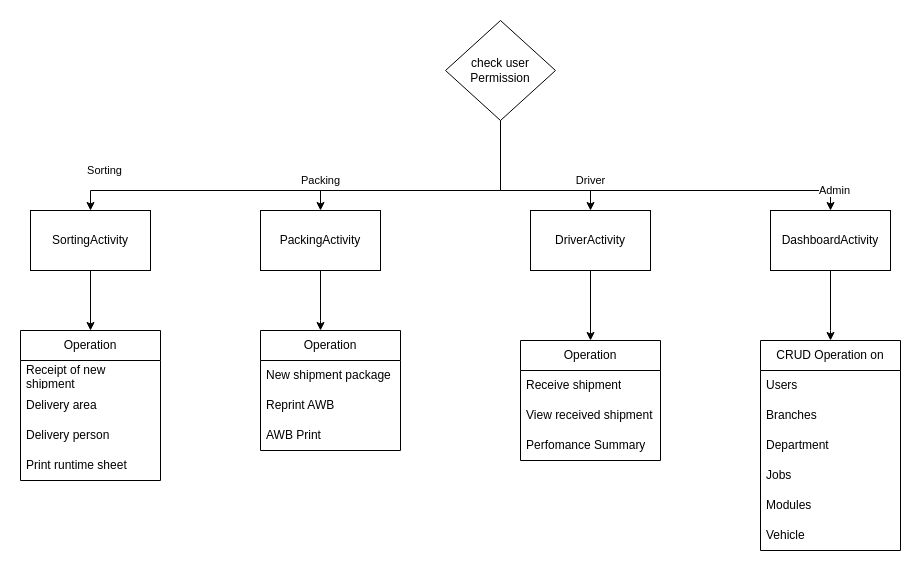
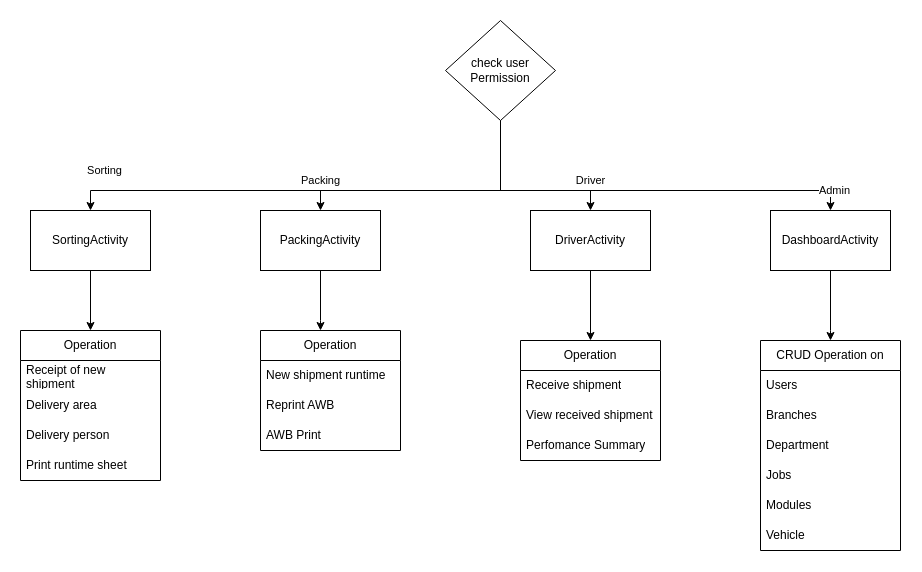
node "New shipment package": label "New shipment package" -> "New shipment runtime"
